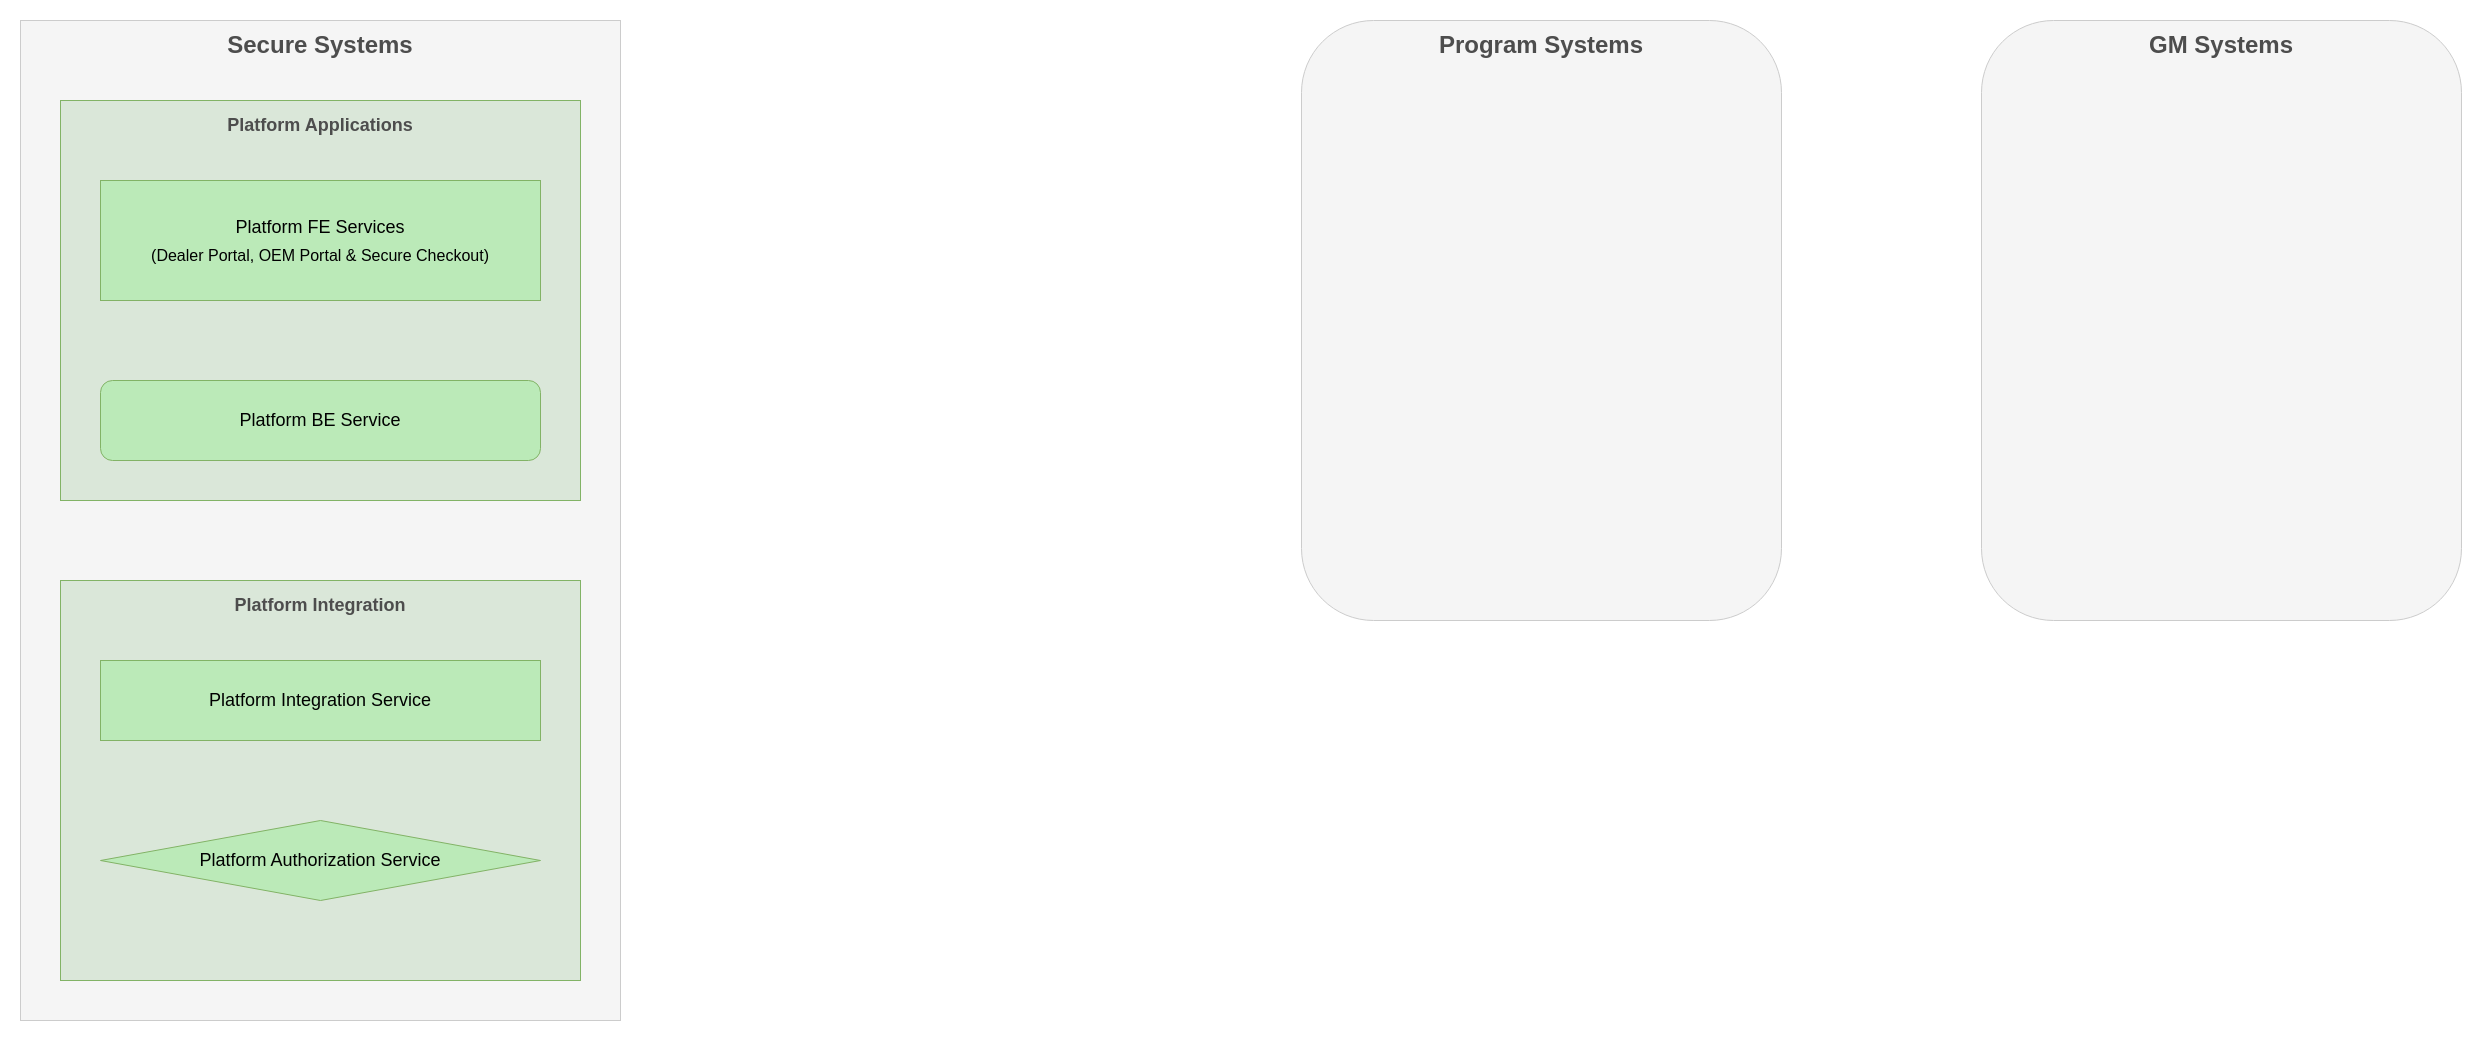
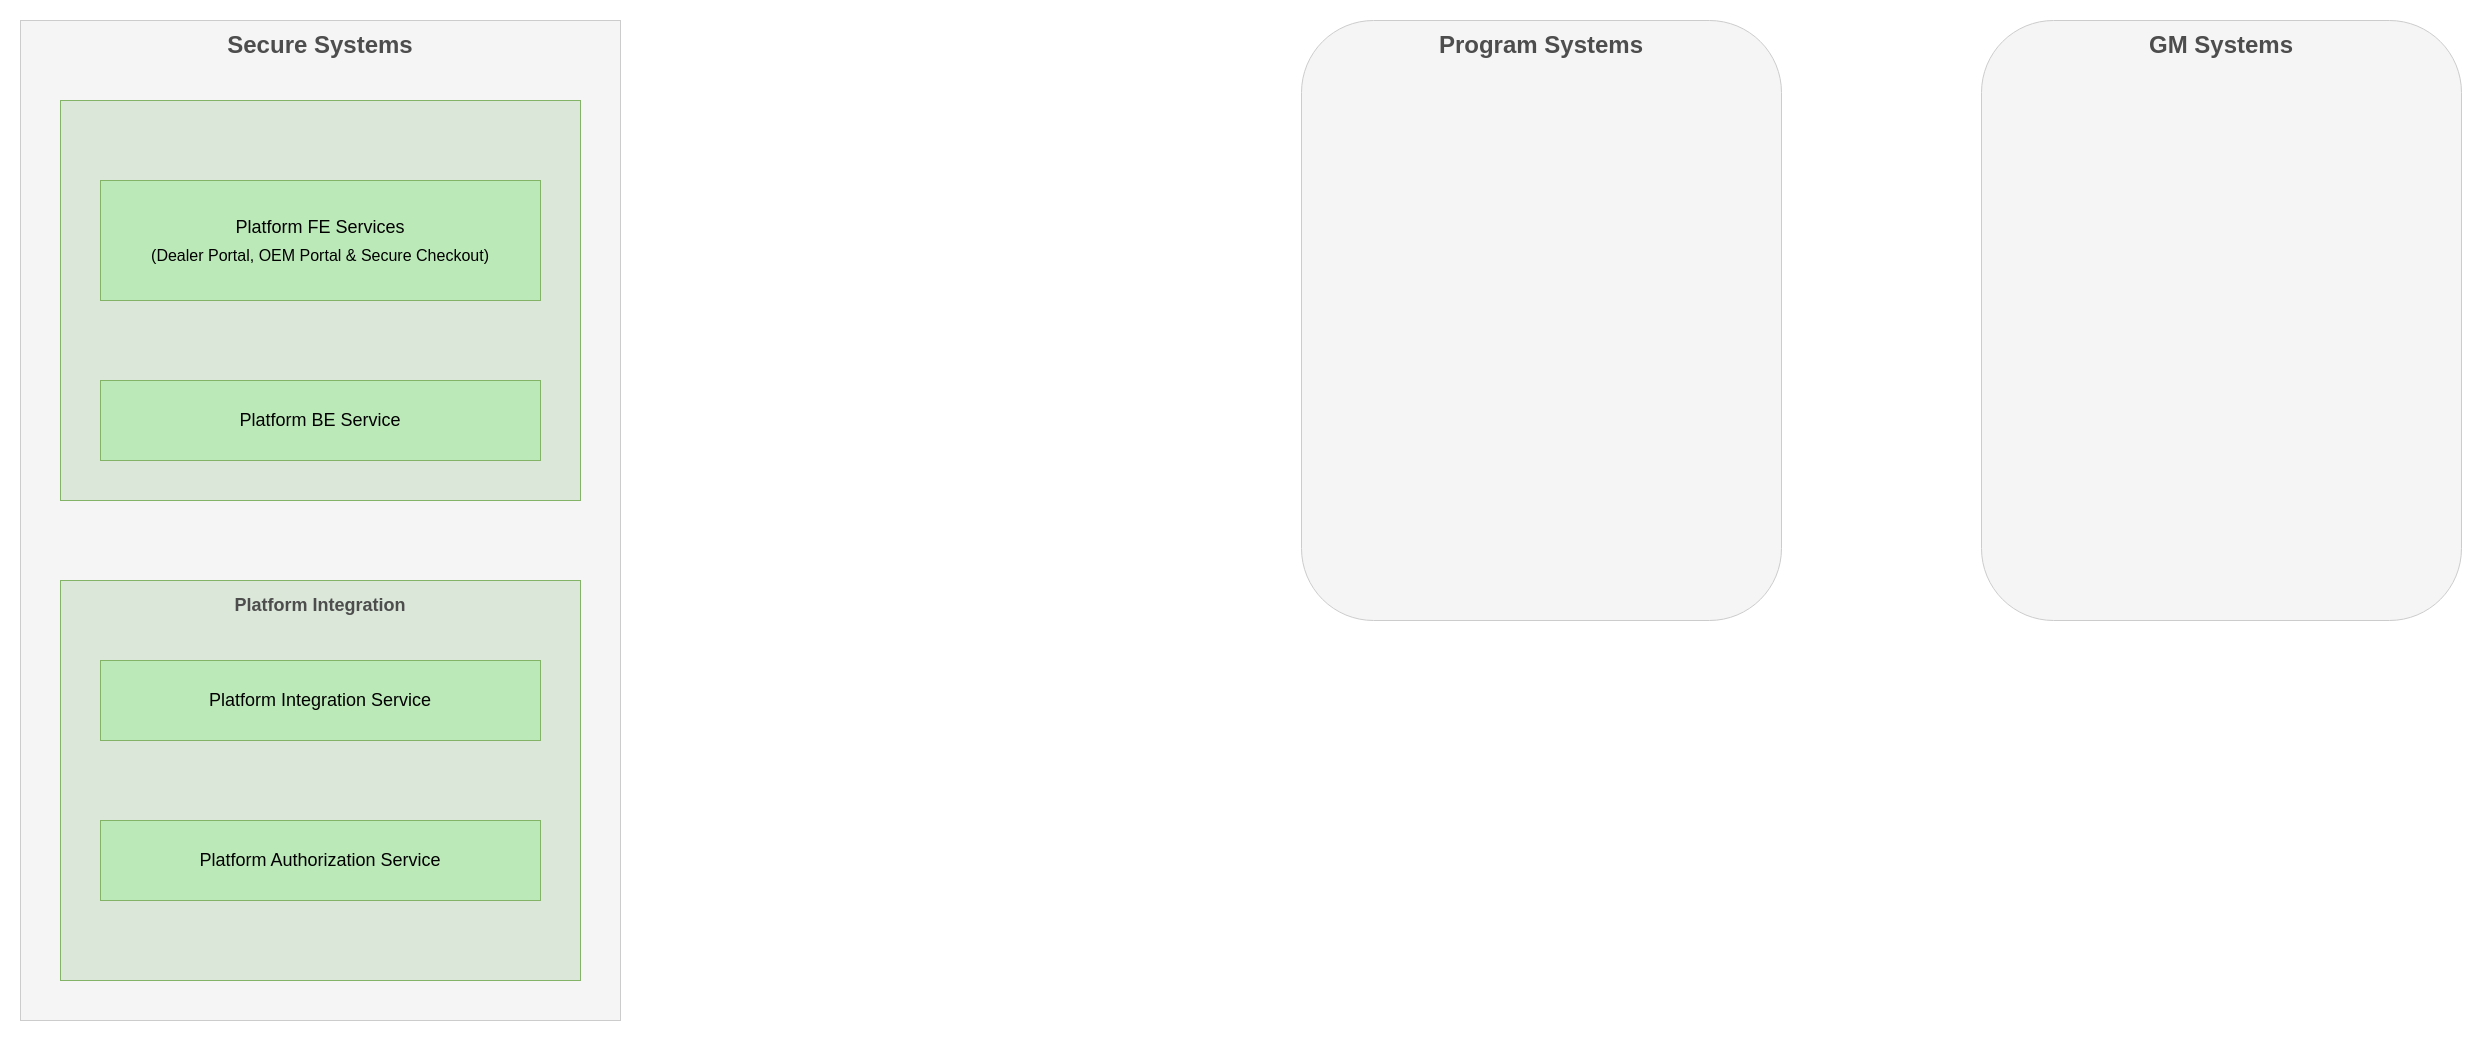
node "Platform Applications": removed
node "Platform BE Service": shape rounded rectangle -> rectangle
node "Platform Authorization Service": shape diamond -> rectangle
